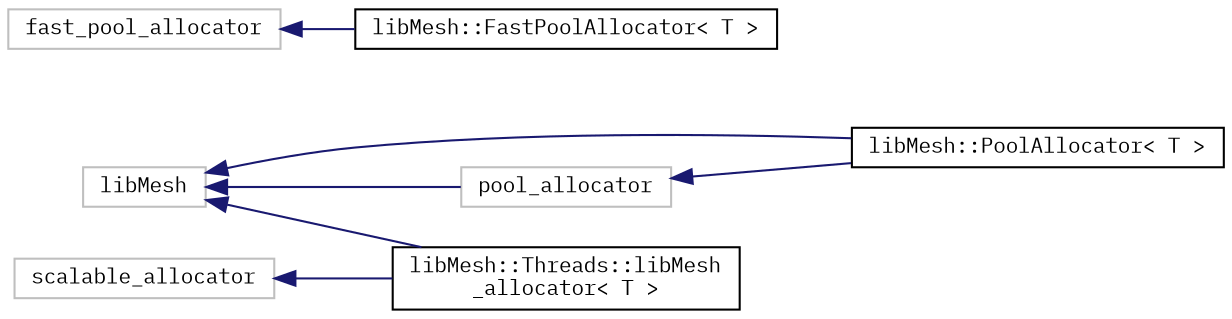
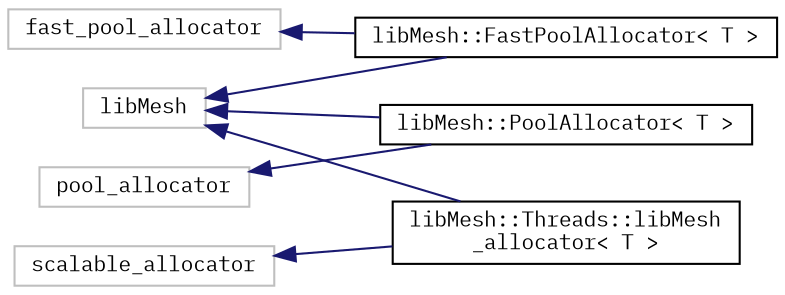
edge "pool_allocator" -> "libMesh": now "libMesh::FastPoolAllocator< T >" -> "libMesh"
